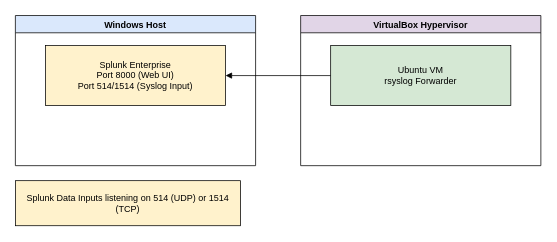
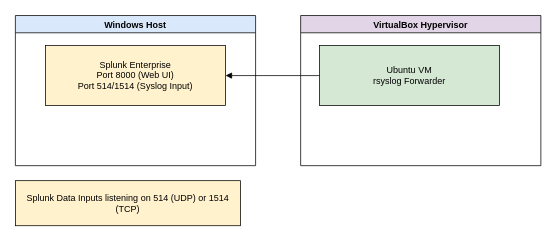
node "Ubuntu VM rsyslog Forwarder": moved (420, 75) -> (409, 75)
